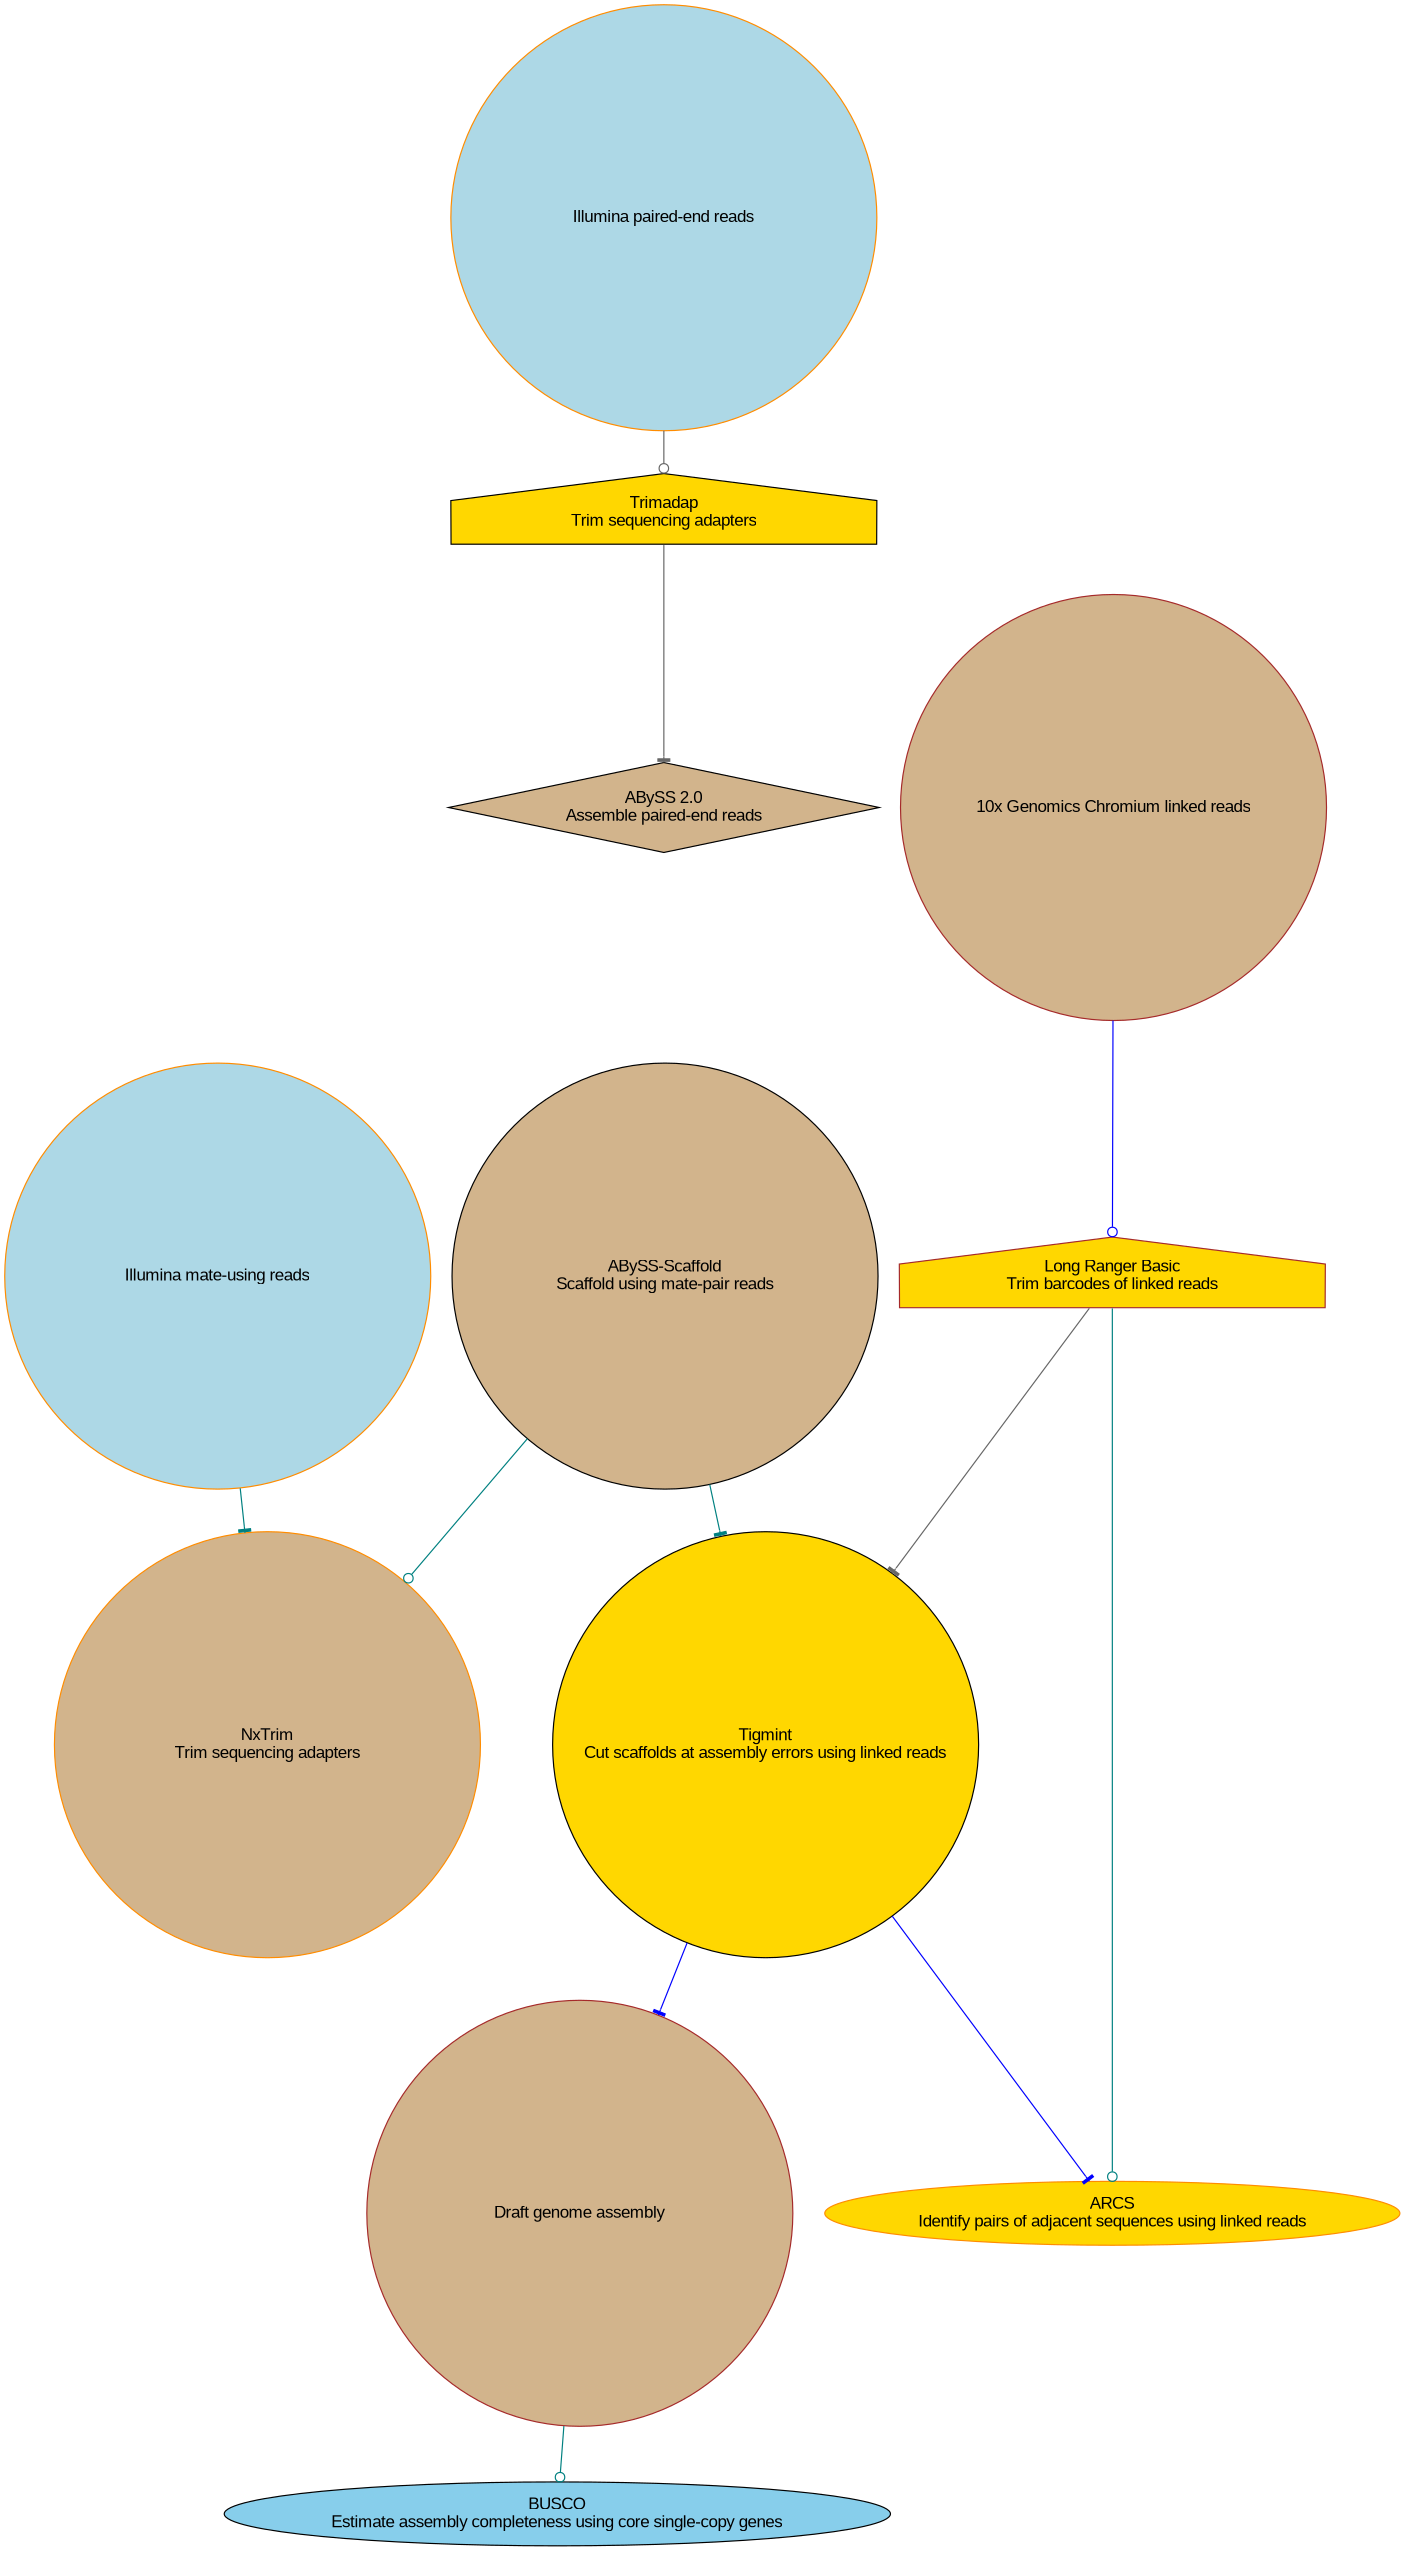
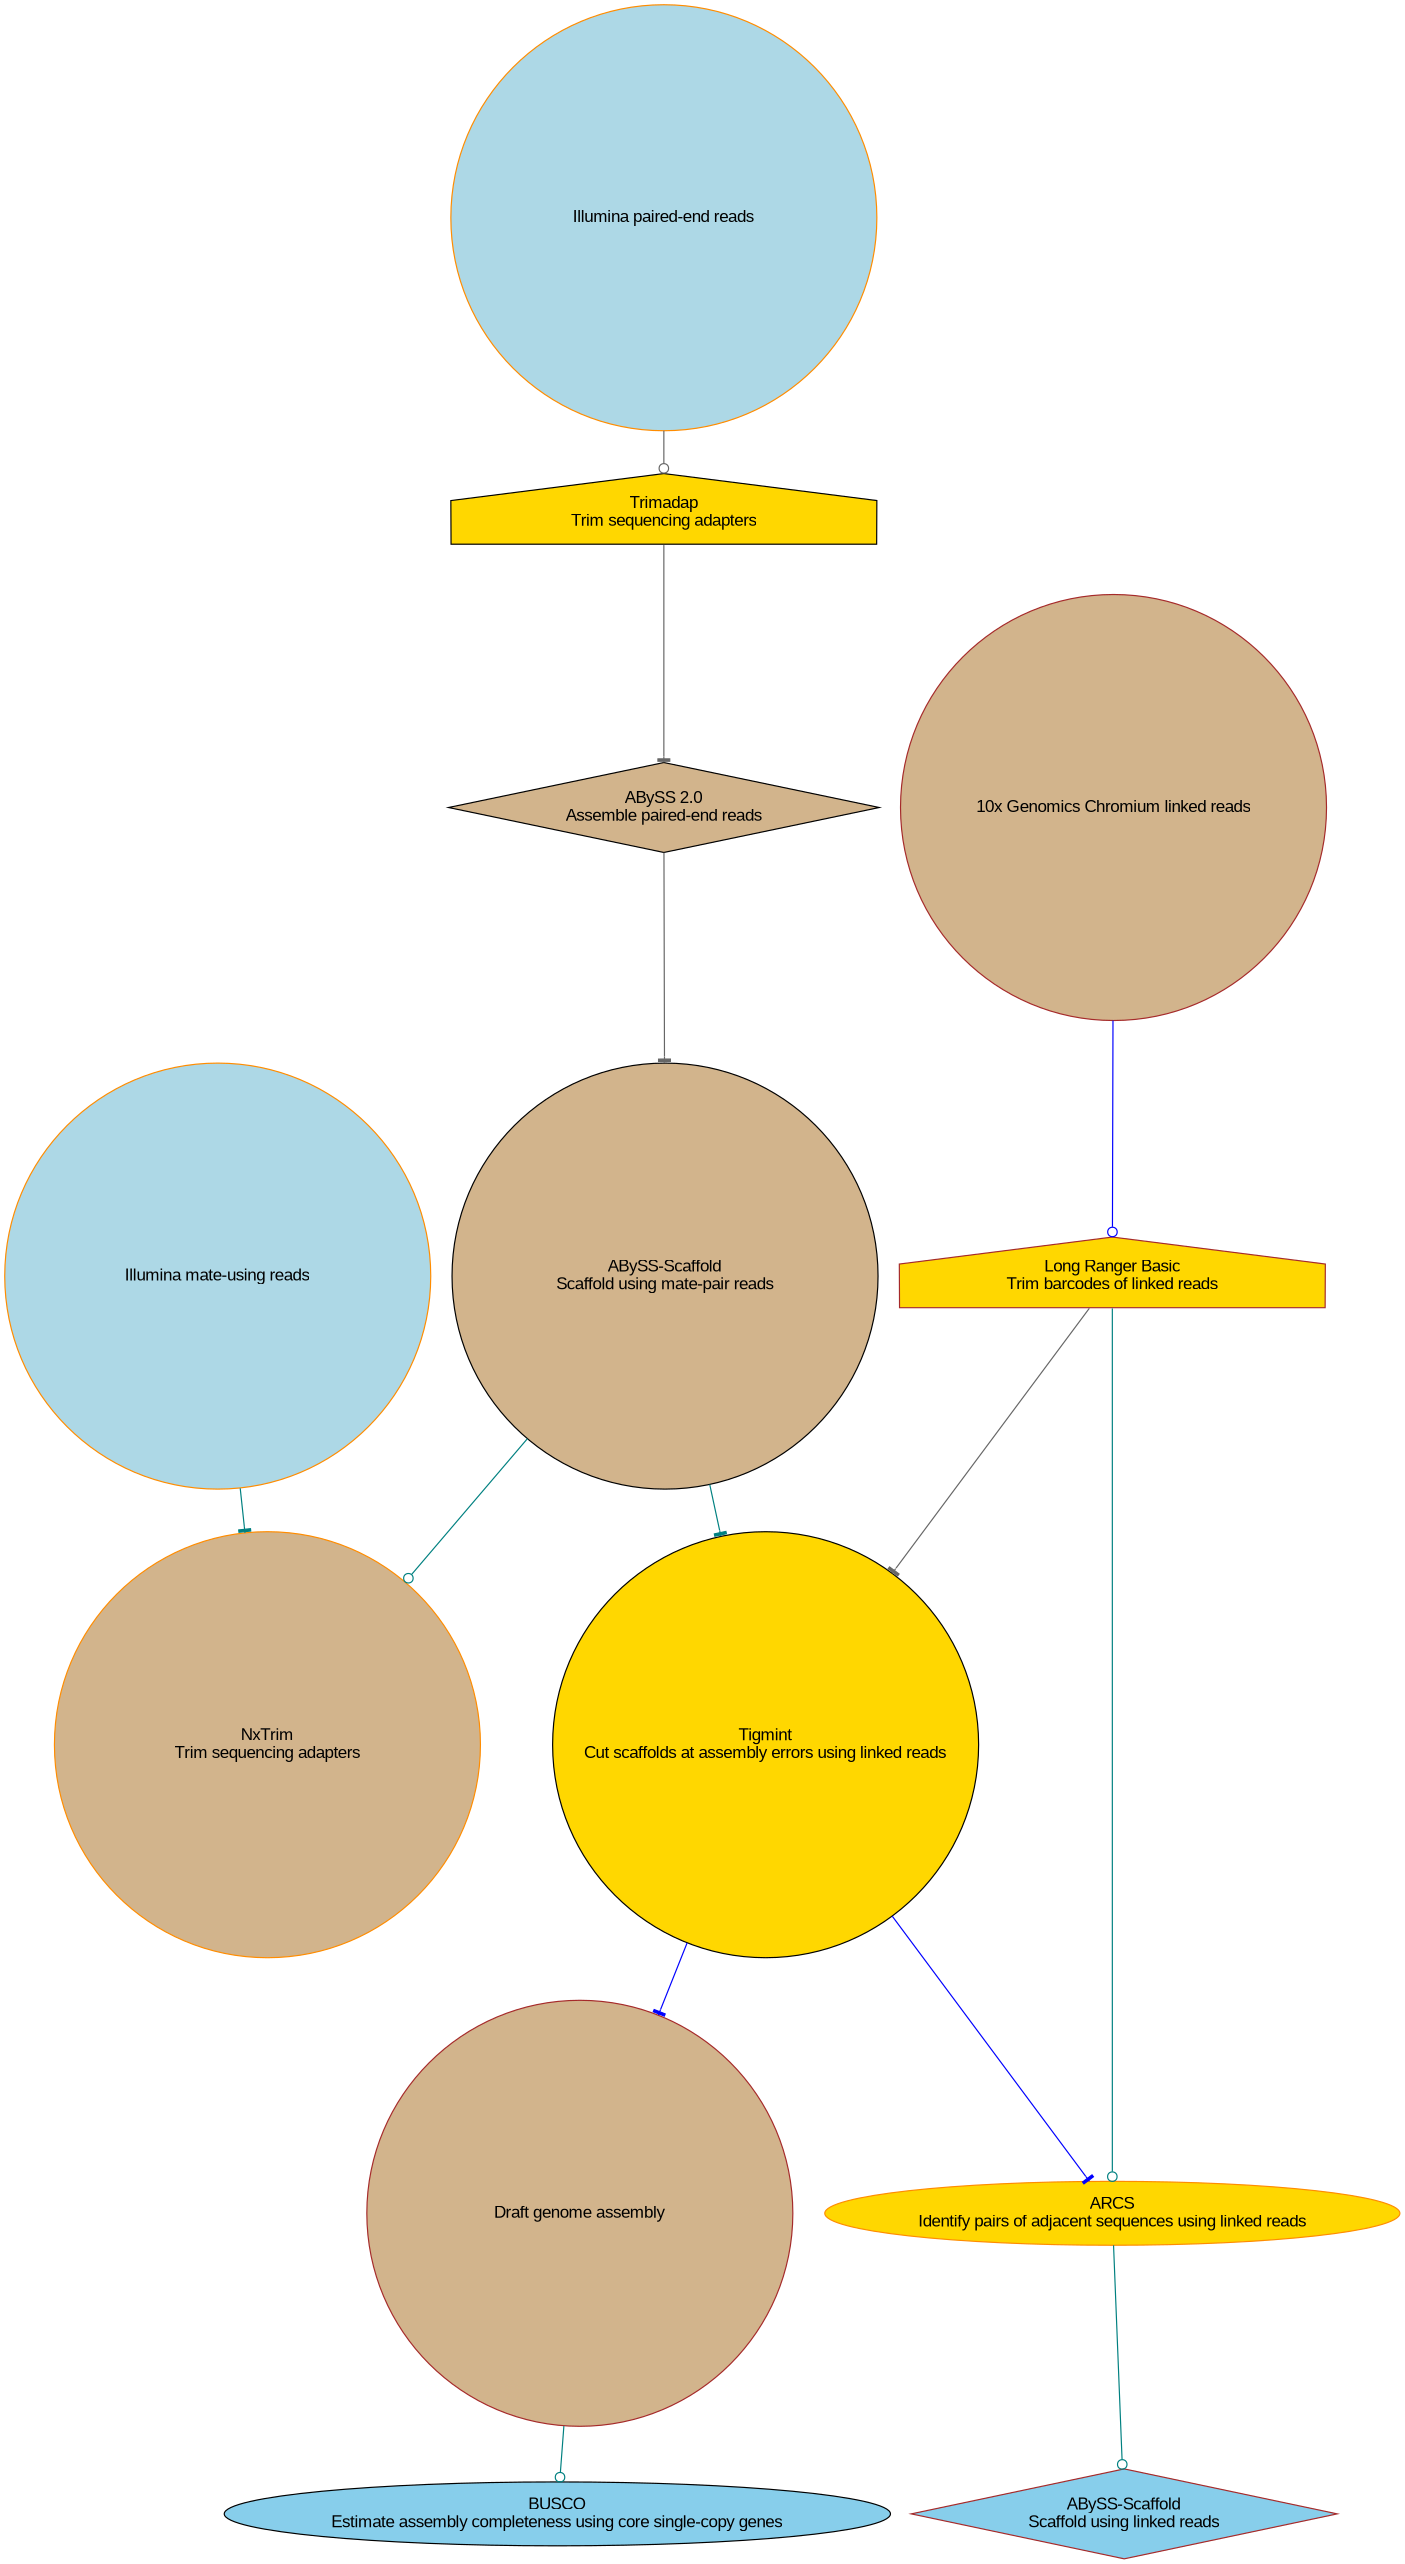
edge "ABySS 2.0 Assemble paired-end reads" -> "ABySS-Scaffold Scaffold using mate-pair reads": added
node "ABySS-Scaffold Scaffold using linked reads": added
